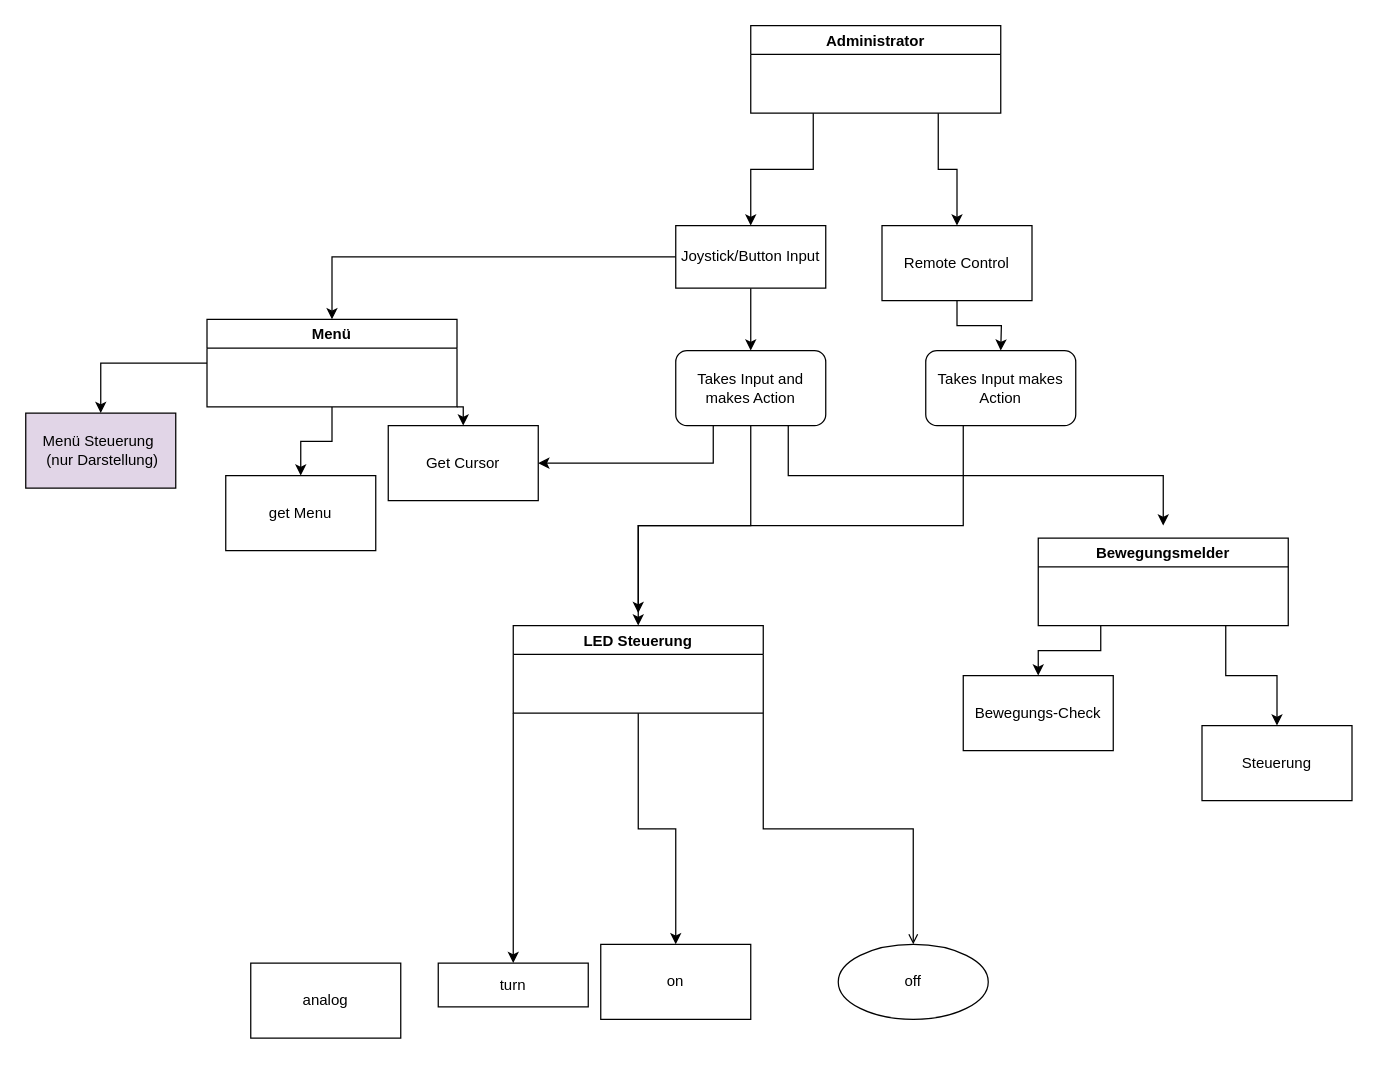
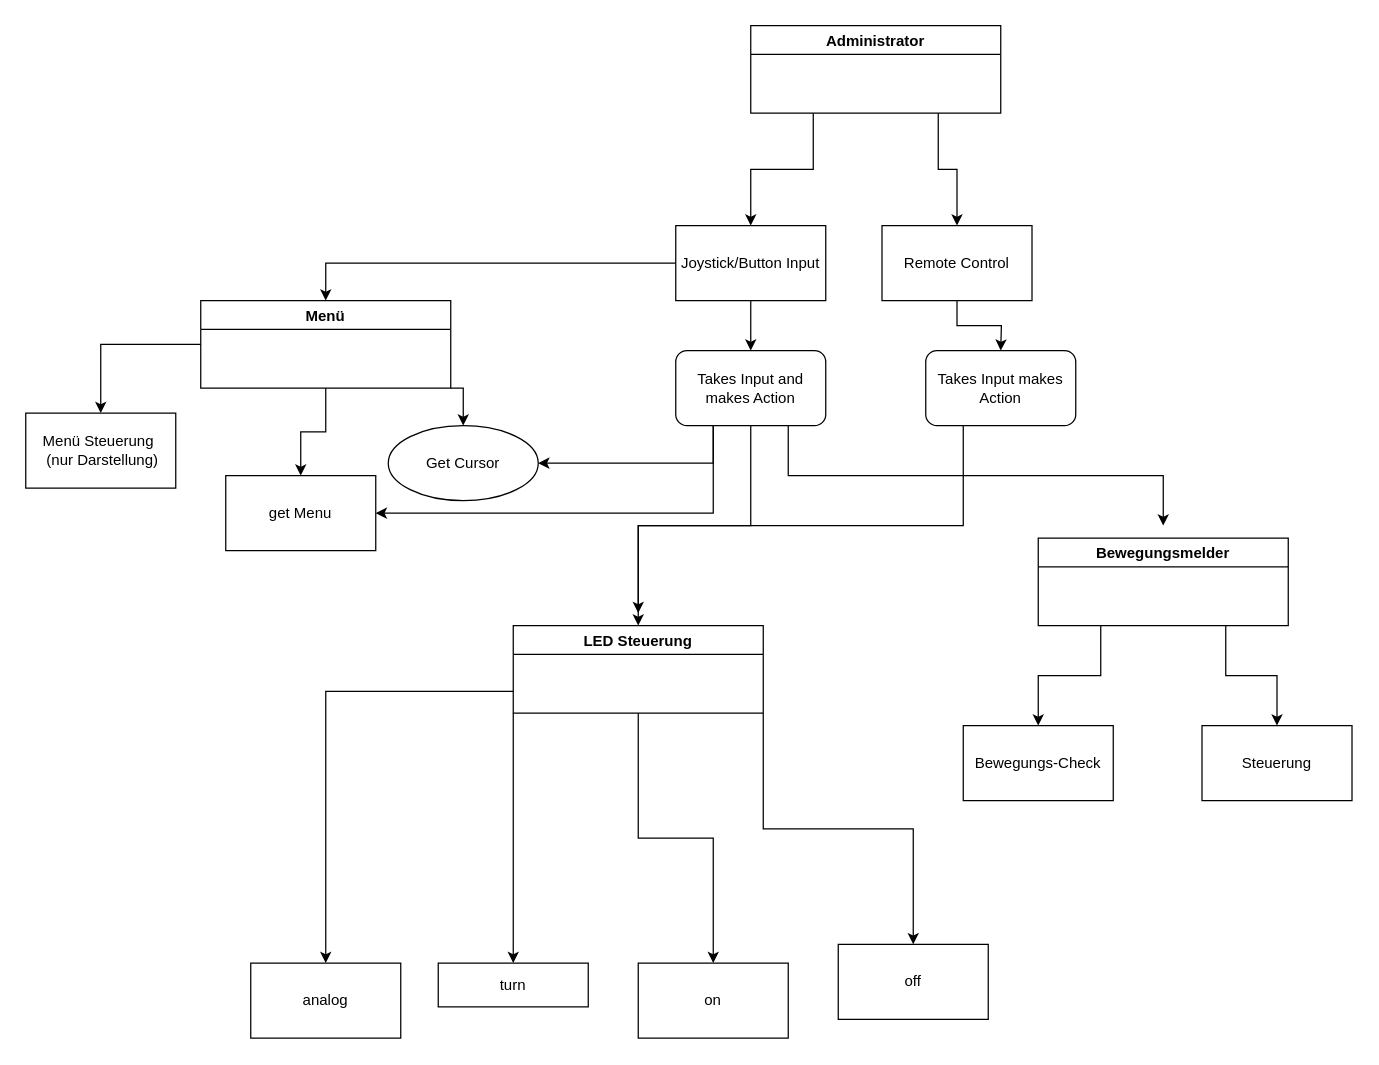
node "Joystick/Button Input": size 150x63 -> 150x75
node "Menü": moved (332, 363) -> (326, 344)
node "Menü Steuerung (nur Darstellung)": fillcolor #e1d5e7 -> #ffffff
node "Get Cursor": shape rectangle -> ellipse
edge "Takes Input and makes Action" -> "get Menu": added
node "Bewegungs-Check": moved (1038, 713) -> (1038, 763)
edge "LED Steuerung" -> "analog": added
edge "LED Steuerung" -> "off": arrowhead open -> classic
node "on": moved (676, 982) -> (713, 1001)
node "off": shape ellipse -> rectangle
